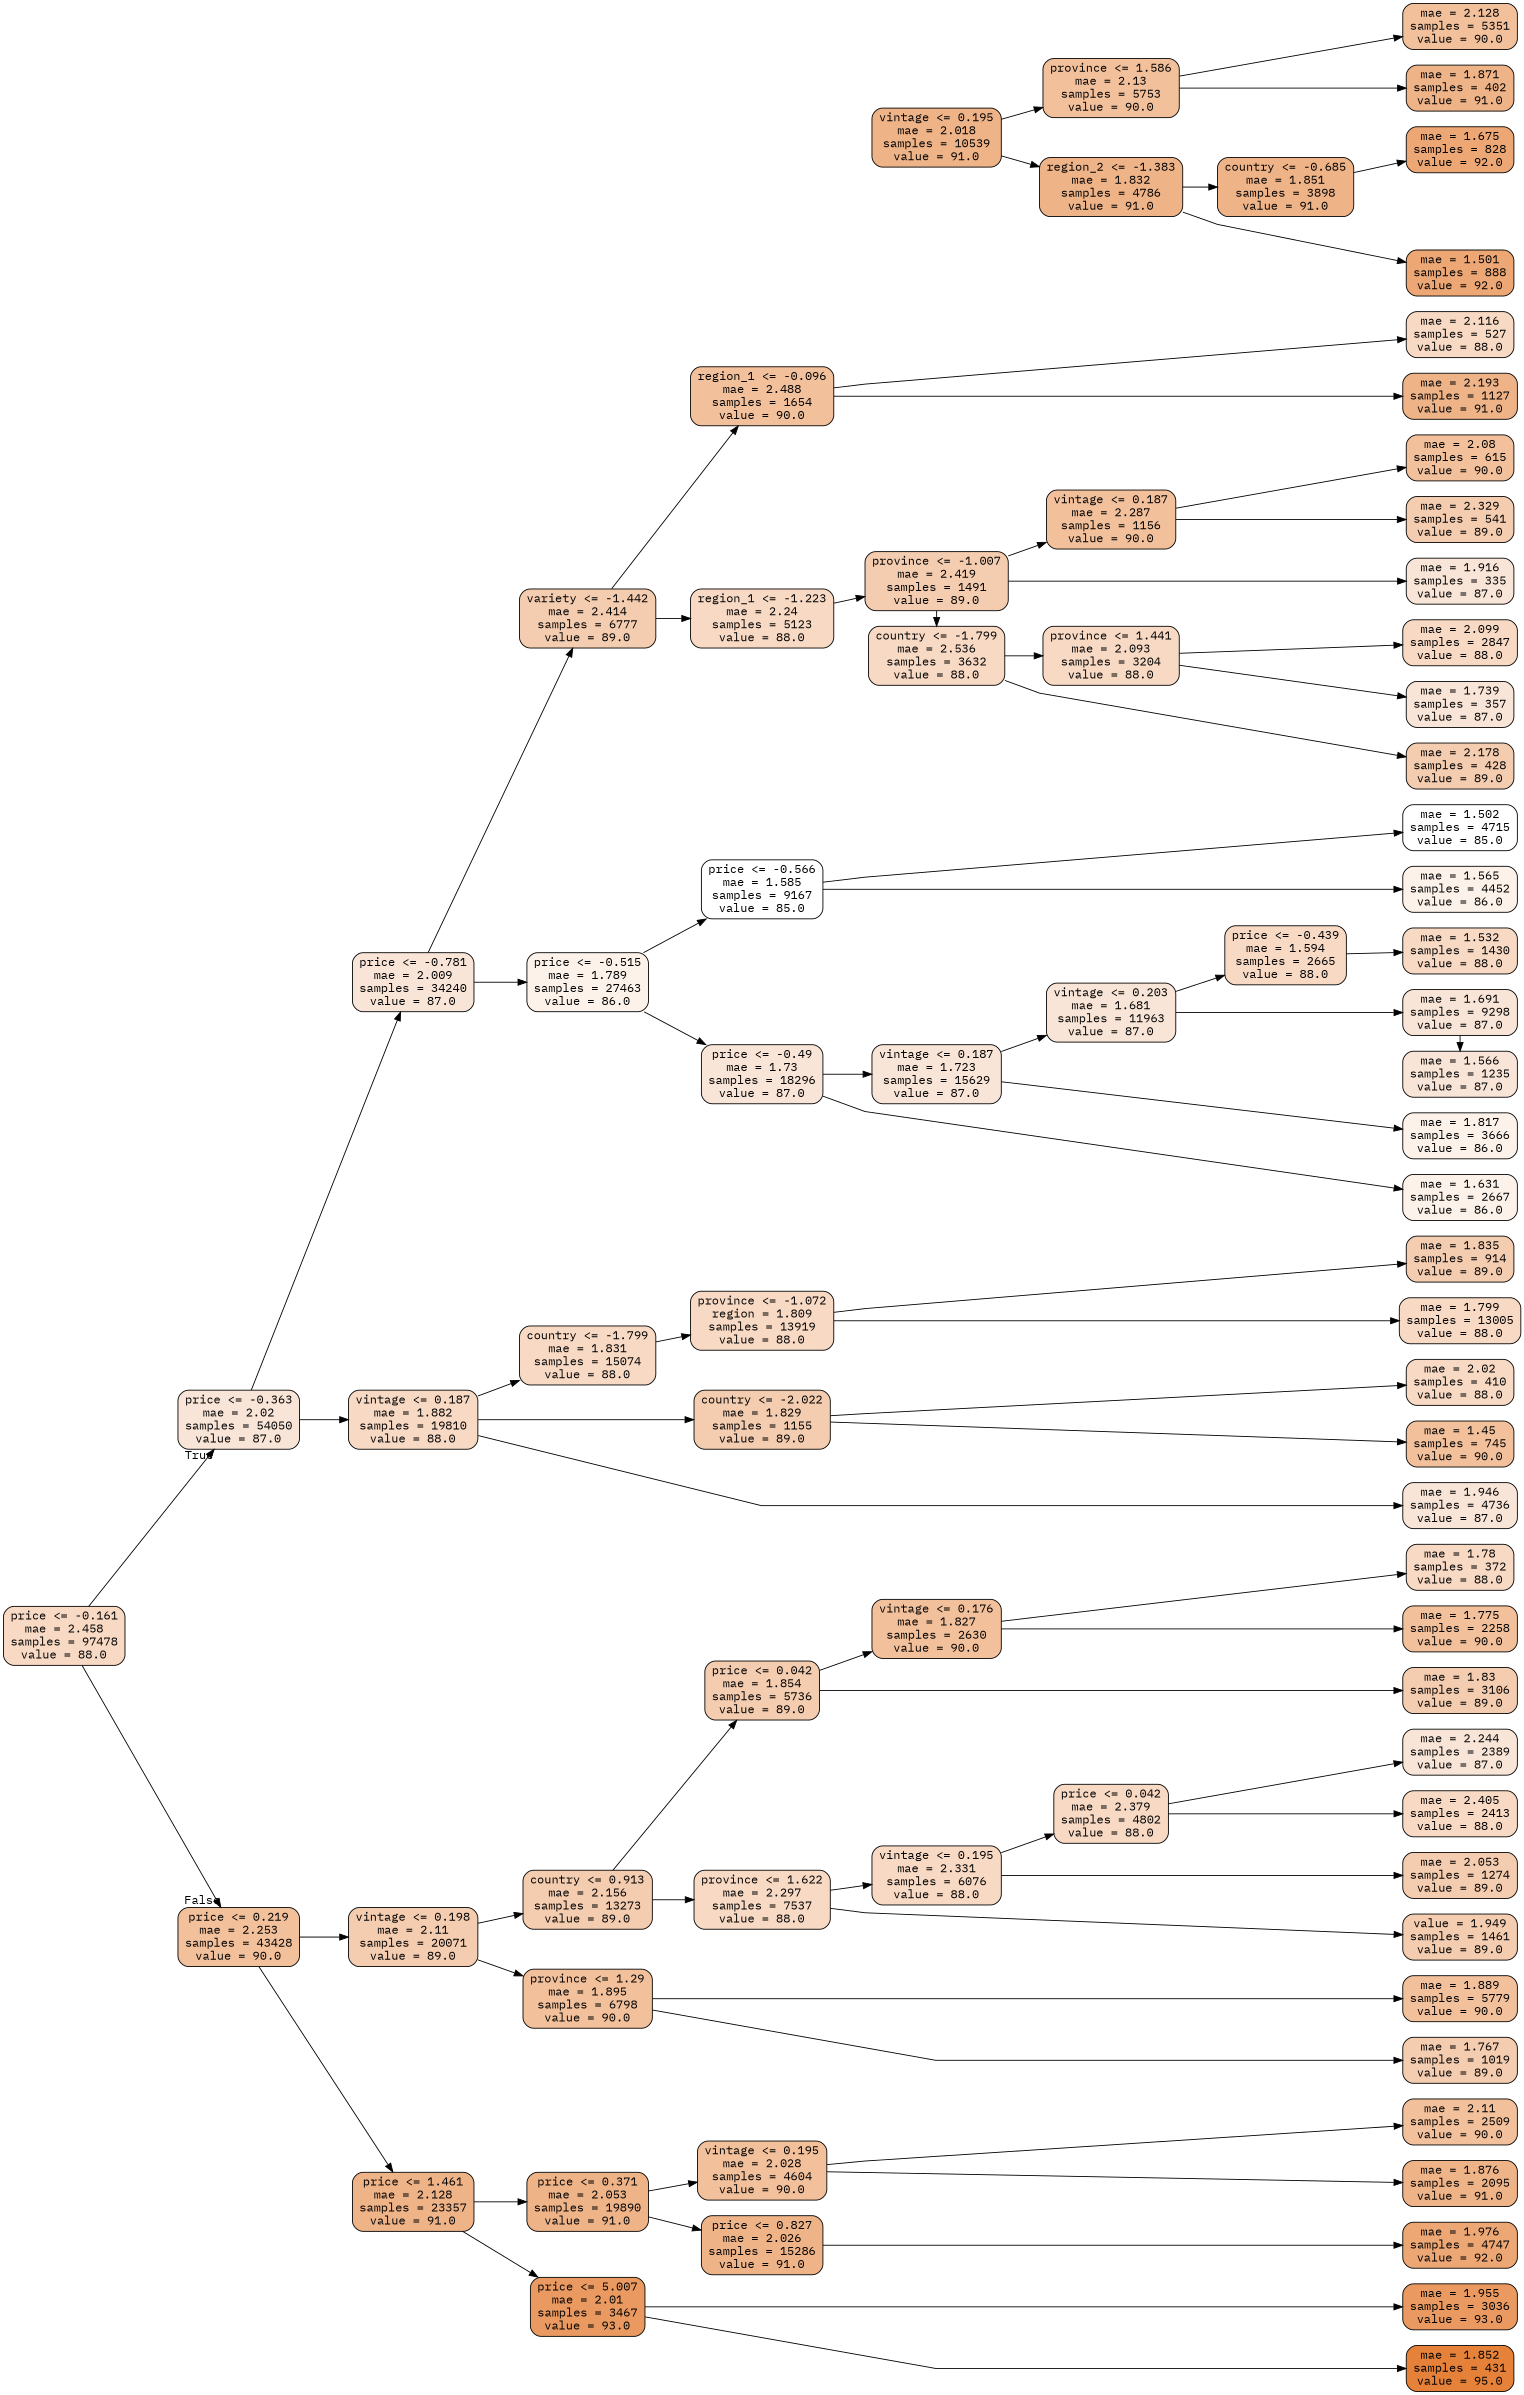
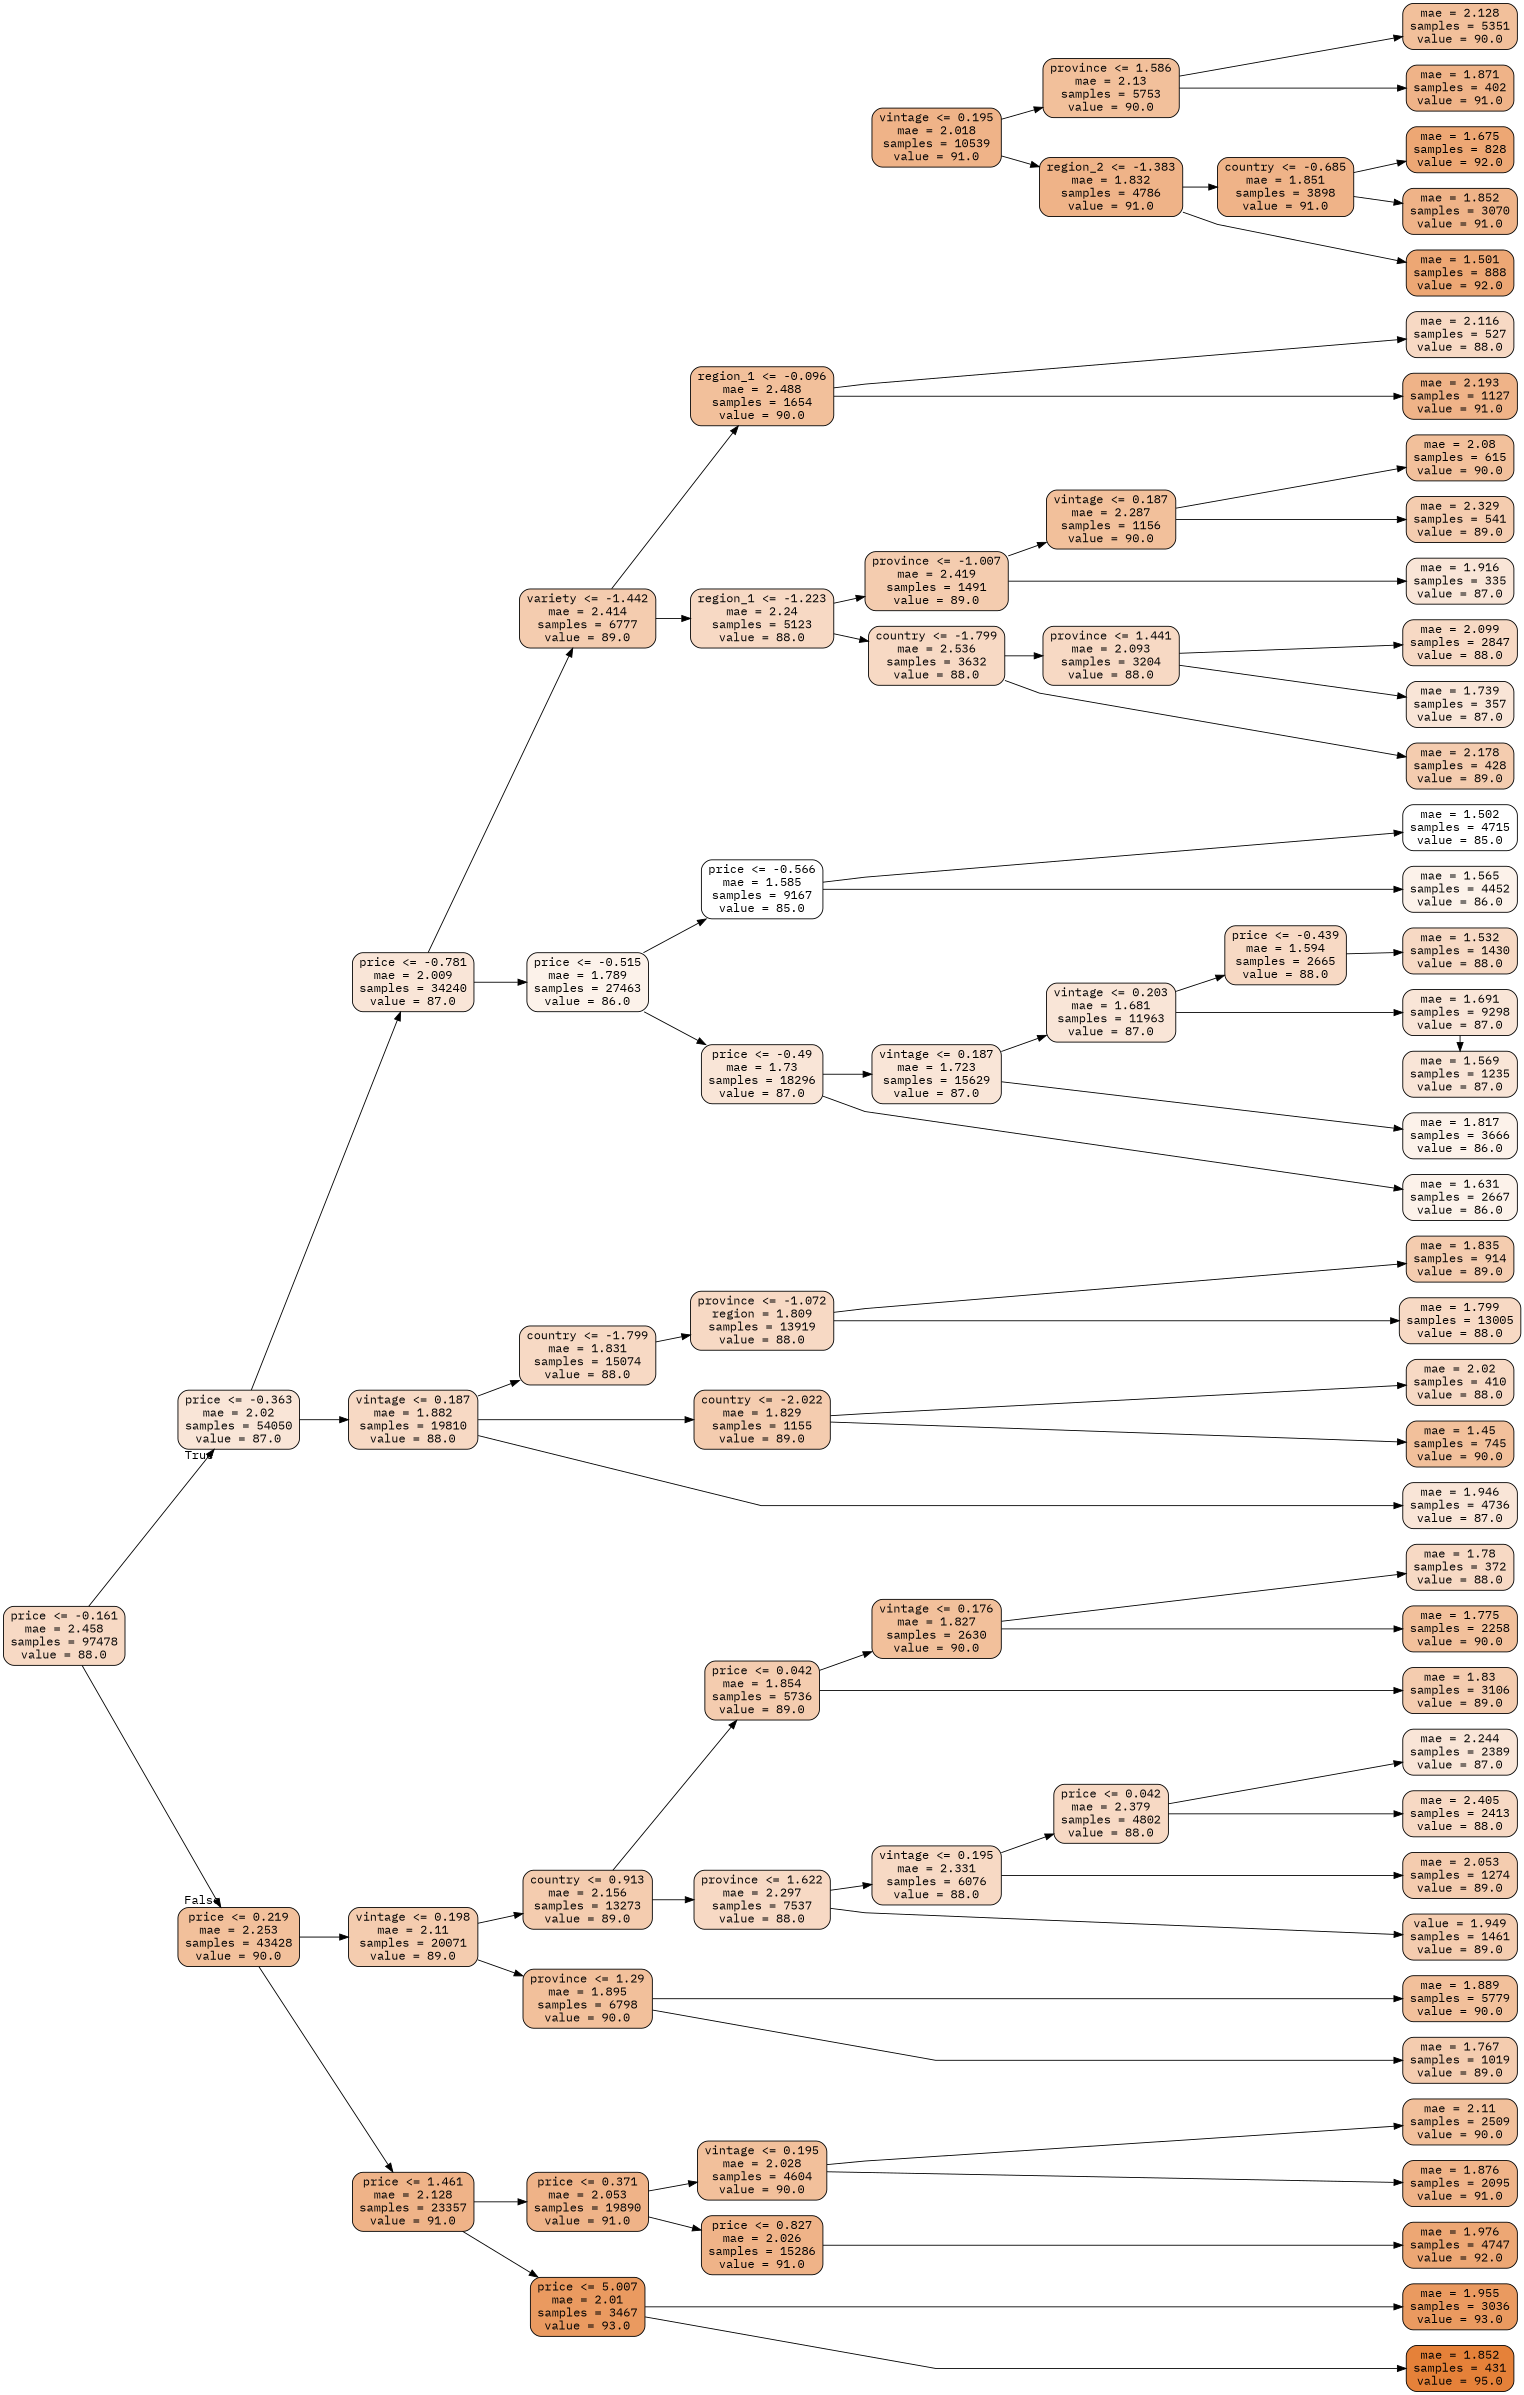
node "mae = 1.852 samples = 3070 value = 91.0": added
edge "province <= -1.007 mae = 2.419 samples = 1491 value = 89.0" -> "country <= -1.799 mae = 2.536 samples = 3632 value = 88.0": now "region_1 <= -1.223 mae = 2.24 samples = 5123 value = 88.0" -> "country <= -1.799 mae = 2.536 samples = 3632 value = 88.0"
node "mae = 1.566 samples = 1235 value = 87.0": label "mae = 1.566 samples = 1235 value = 87.0" -> "mae = 1.569 samples = 1235 value = 87.0"
